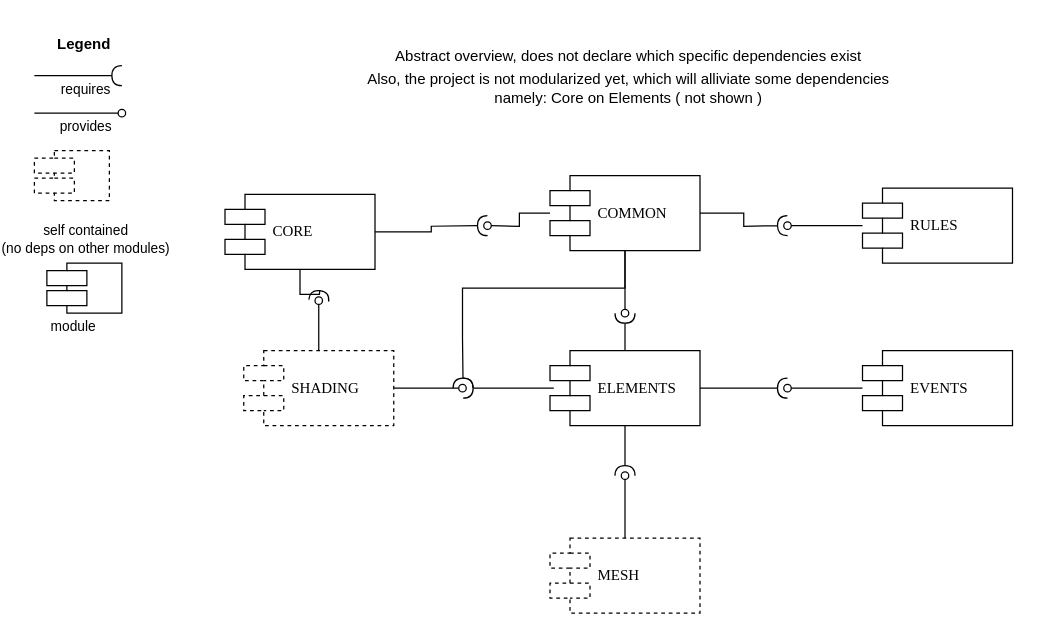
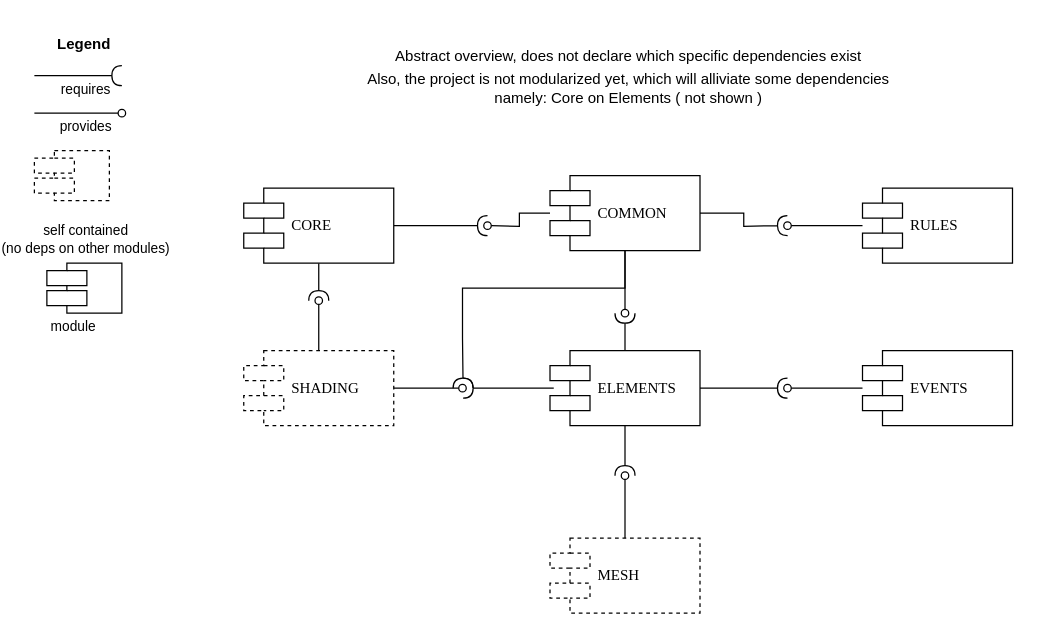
node "CORE": moved (300, 232) -> (319, 226)
